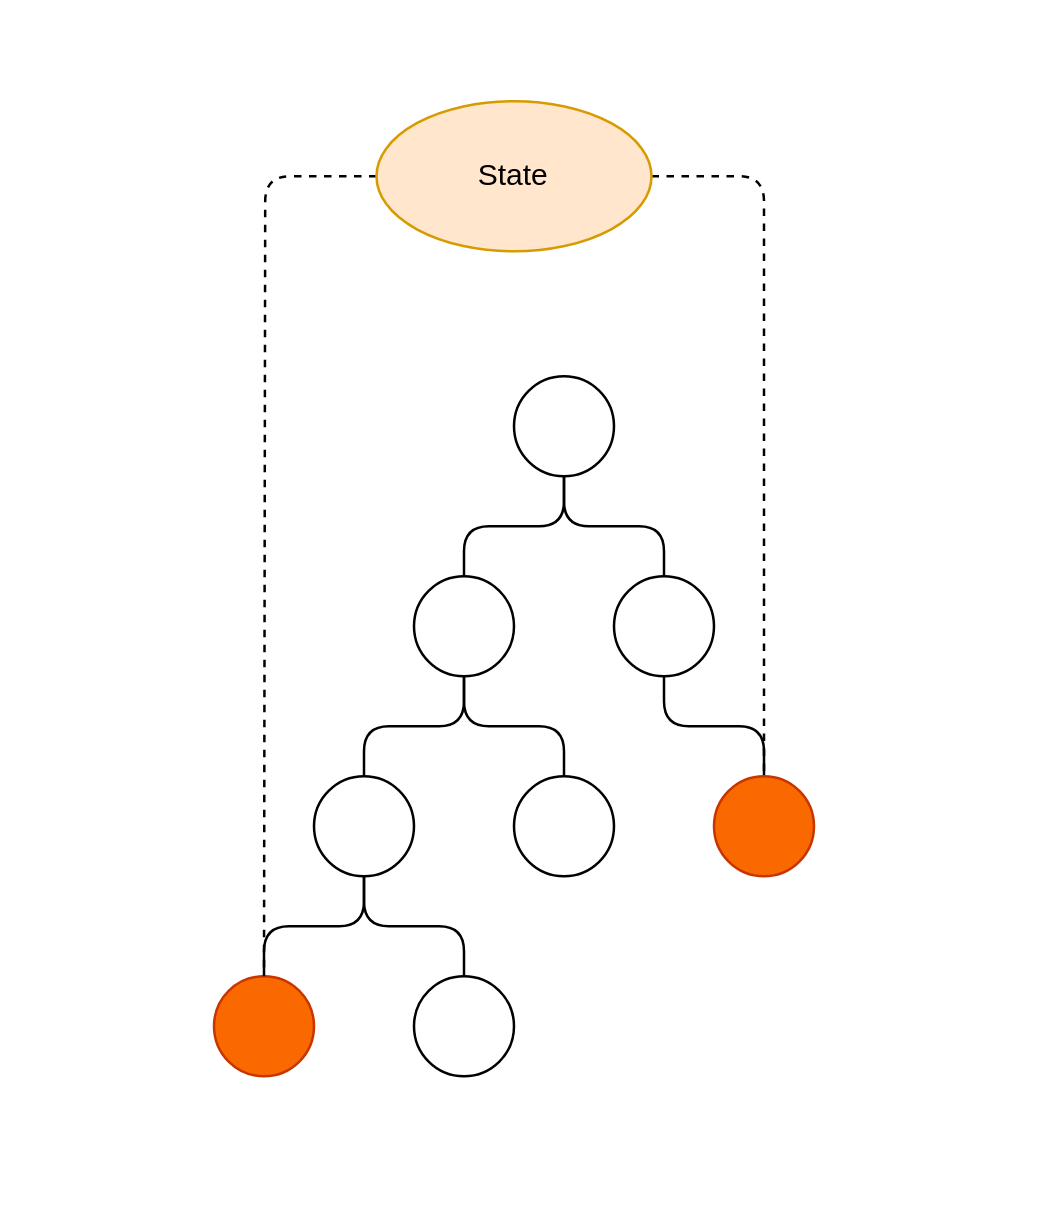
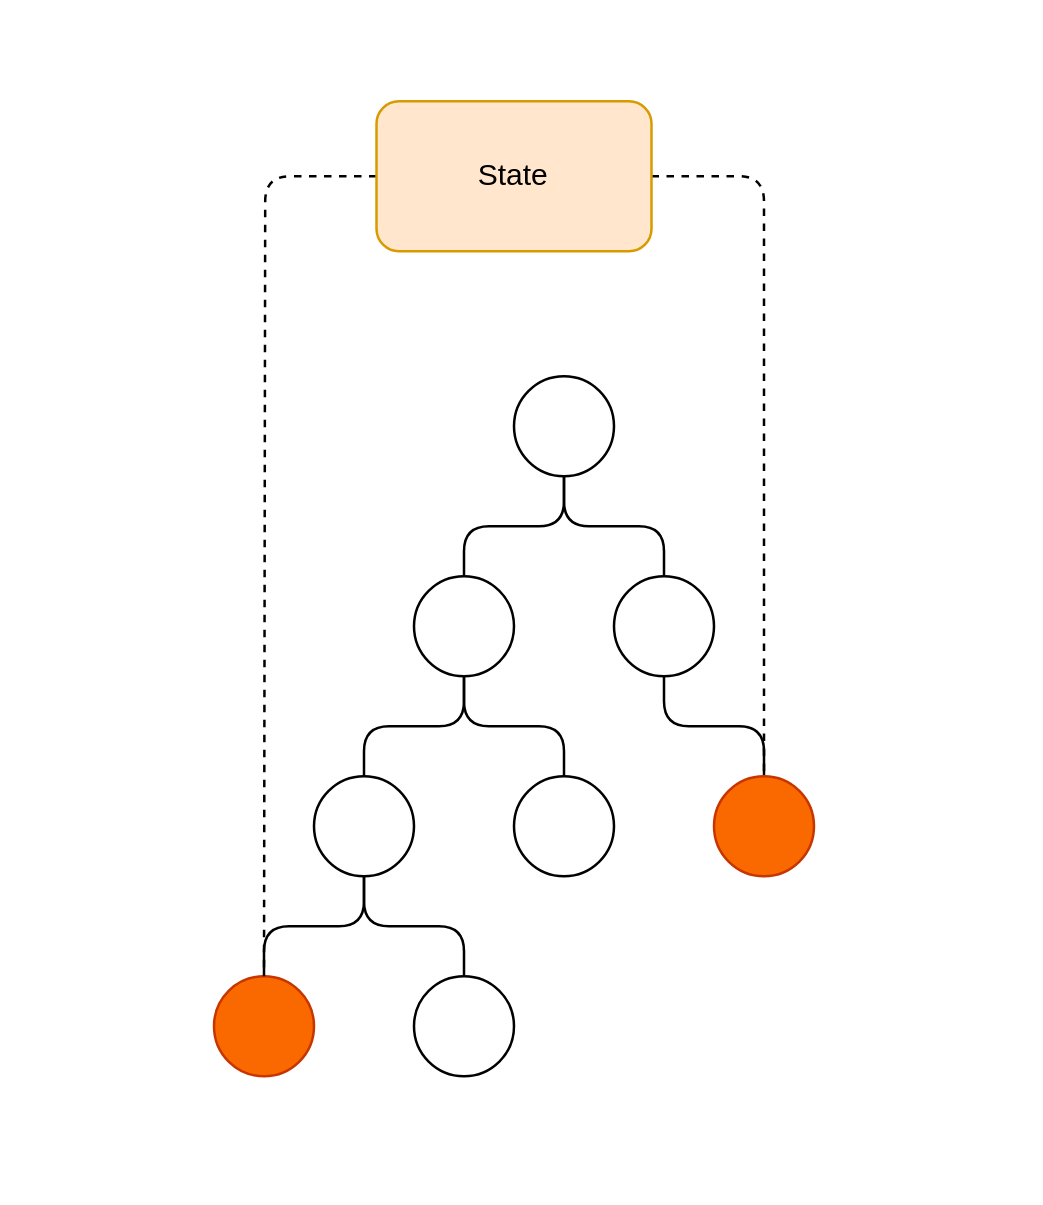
node "State": shape ellipse -> rounded rectangle
